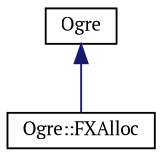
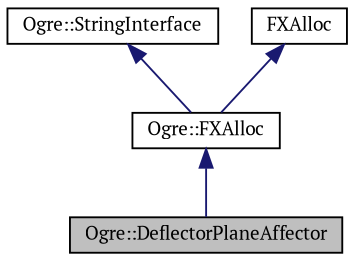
node "Ogre": label "Ogre" -> "FXAlloc"
node "Ogre::StringInterface": added
node "Ogre::DeflectorPlaneAffector": added
